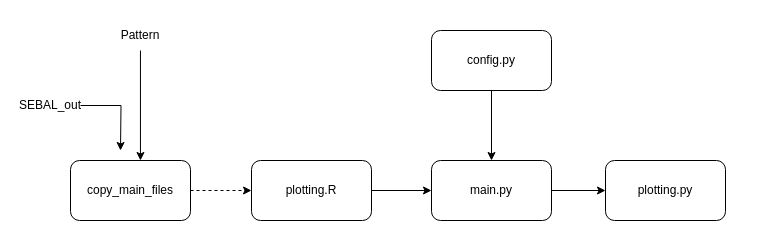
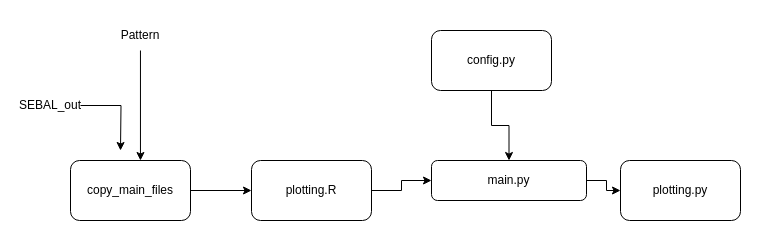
edge "copy_main_files" -> "plotting.R": style dashed -> solid
node "main.py": size 120x60 -> 155x40
node "plotting.py": moved (666, 191) -> (681, 191)
